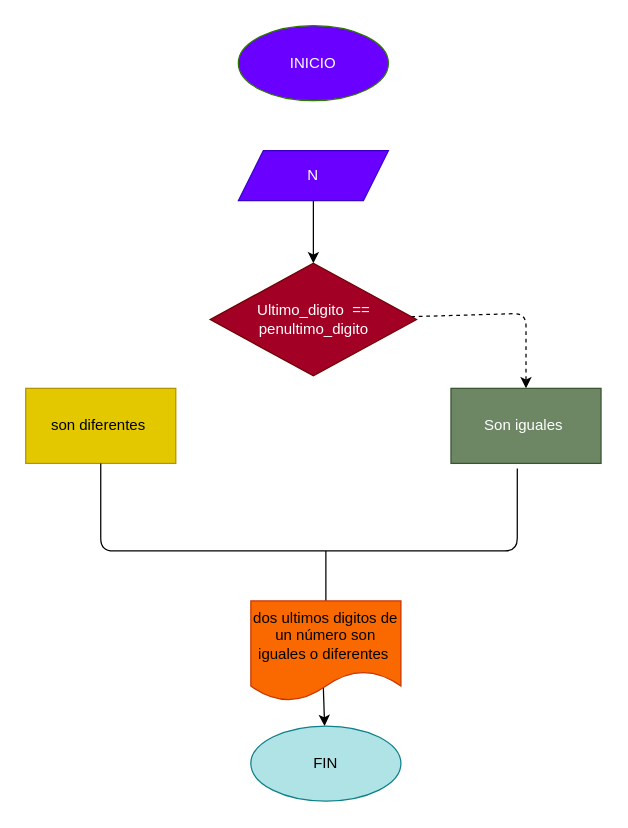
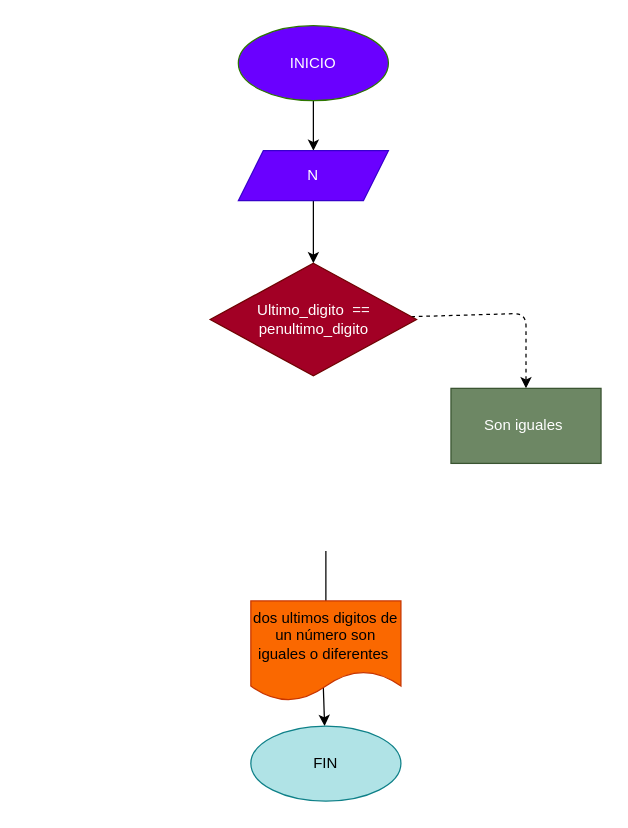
edge "INICIO" -> "N": added
node "son diferentes": removed
edge "son diferentes" -- "Son iguales": removed
